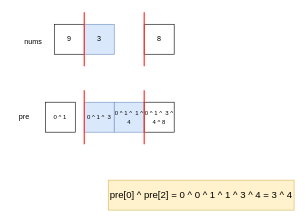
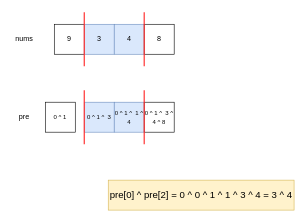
node "4": added
node "nums": moved (33, 42) -> (24, 39)
